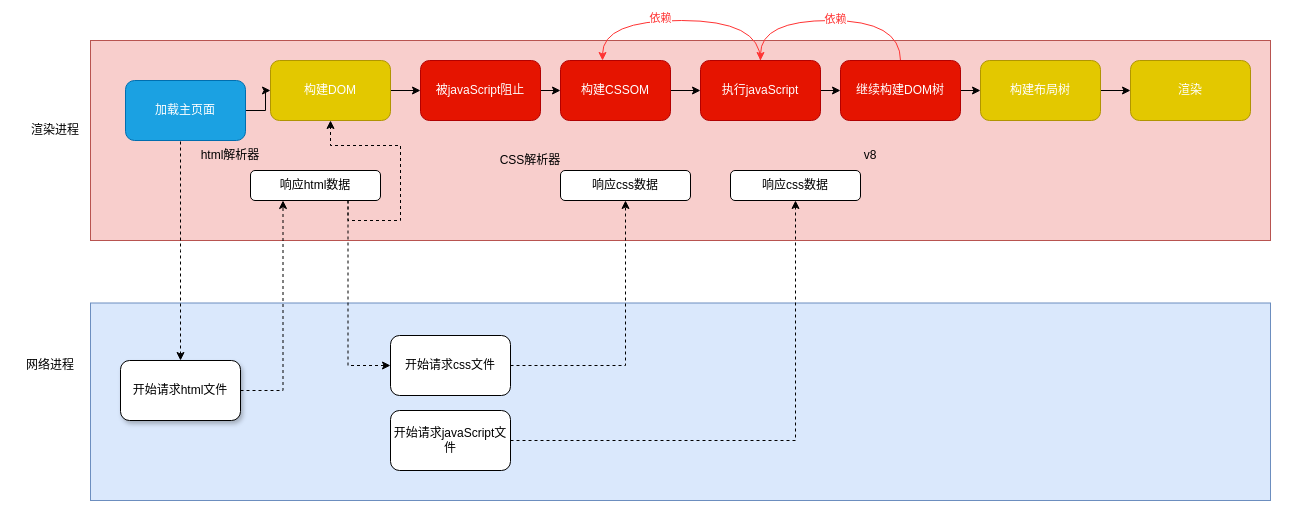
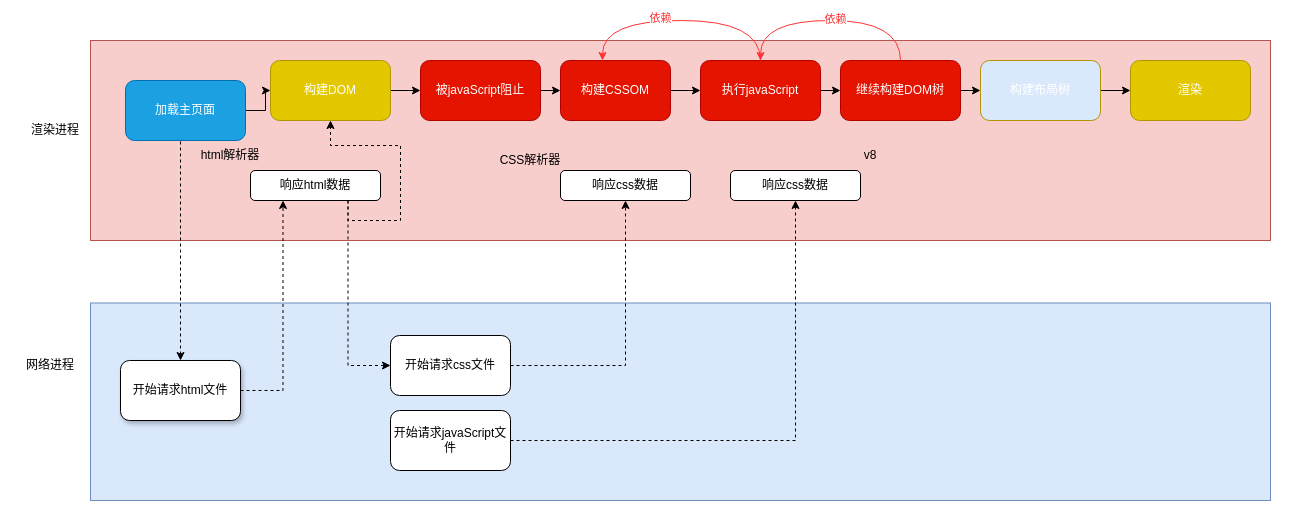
node "构建布局树": fillcolor #e3c800 -> #dae8fc
